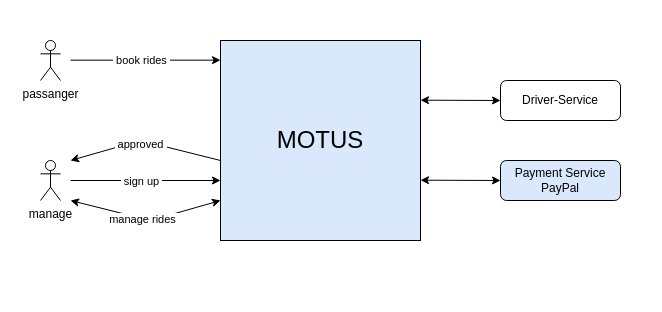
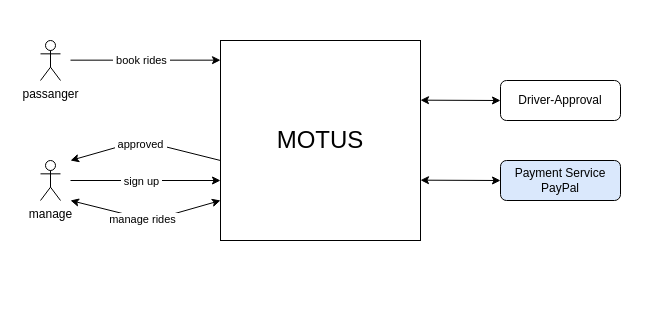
node "Driver-Service": label "Driver-Service" -> "Driver-Approval"
node "MOTUS": fillcolor #dae8fc -> #ffffff
